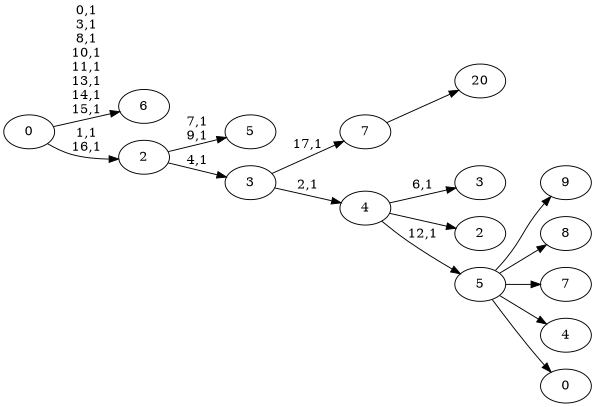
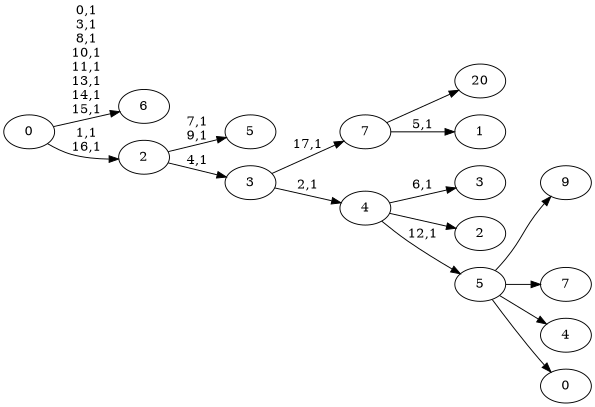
node "1": added
node "8": removed
